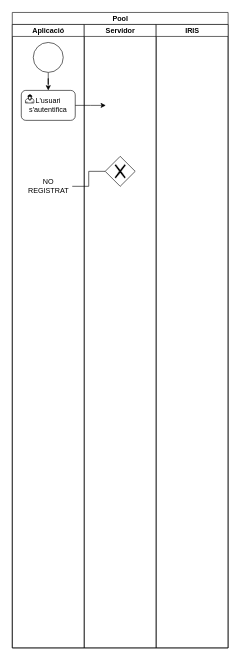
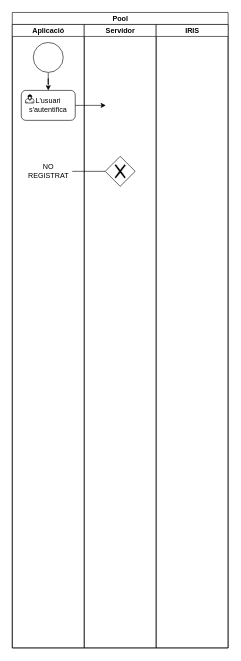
node "NO REGISTRAT": moved (48, 186) -> (48, 171)
